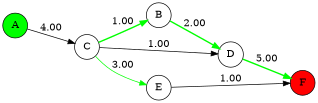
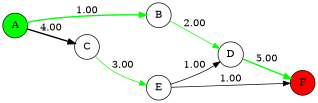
edge "C" -> "B": now "A" -> "B"
edge "B" -> "D": style bold -> solid
edge "A" -> "C": style solid -> bold
edge "C" -> "D": now "E" -> "D"
